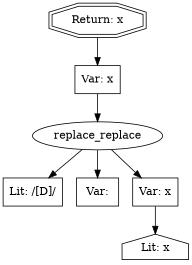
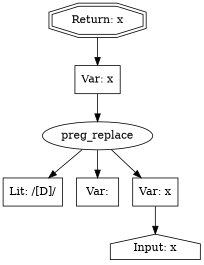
node "replace_replace": label "replace_replace" -> "preg_replace"
node "Lit: x": label "Lit: x" -> "Input: x"
